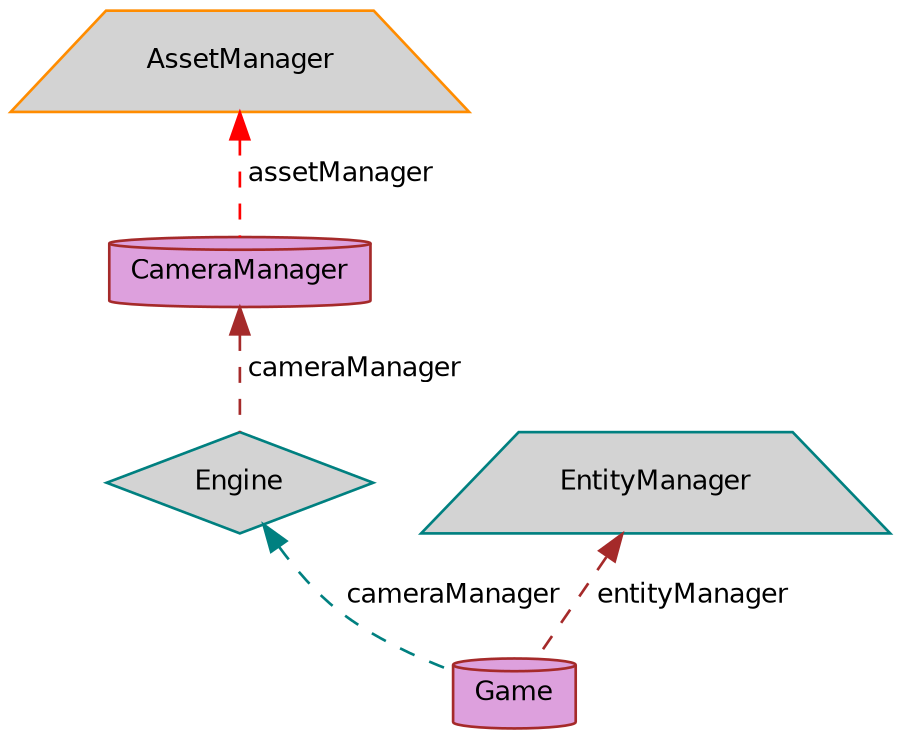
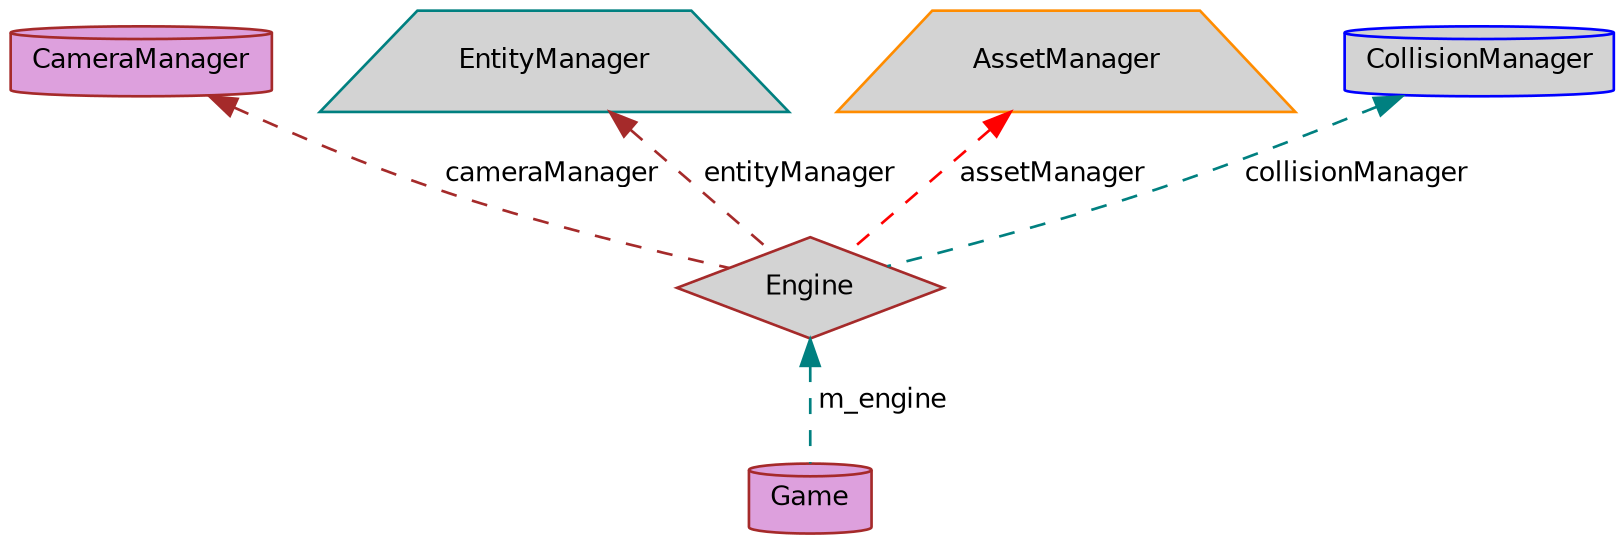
node "CollisionManager": added
edge "CameraManager" -> "AssetManager": now "Engine" -> "AssetManager"
node "Engine": color teal -> brown
edge "Game" -> "Engine": label " cameraManager" -> " m_engine"
edge "Game" -> "EntityManager": now "Engine" -> "EntityManager"
